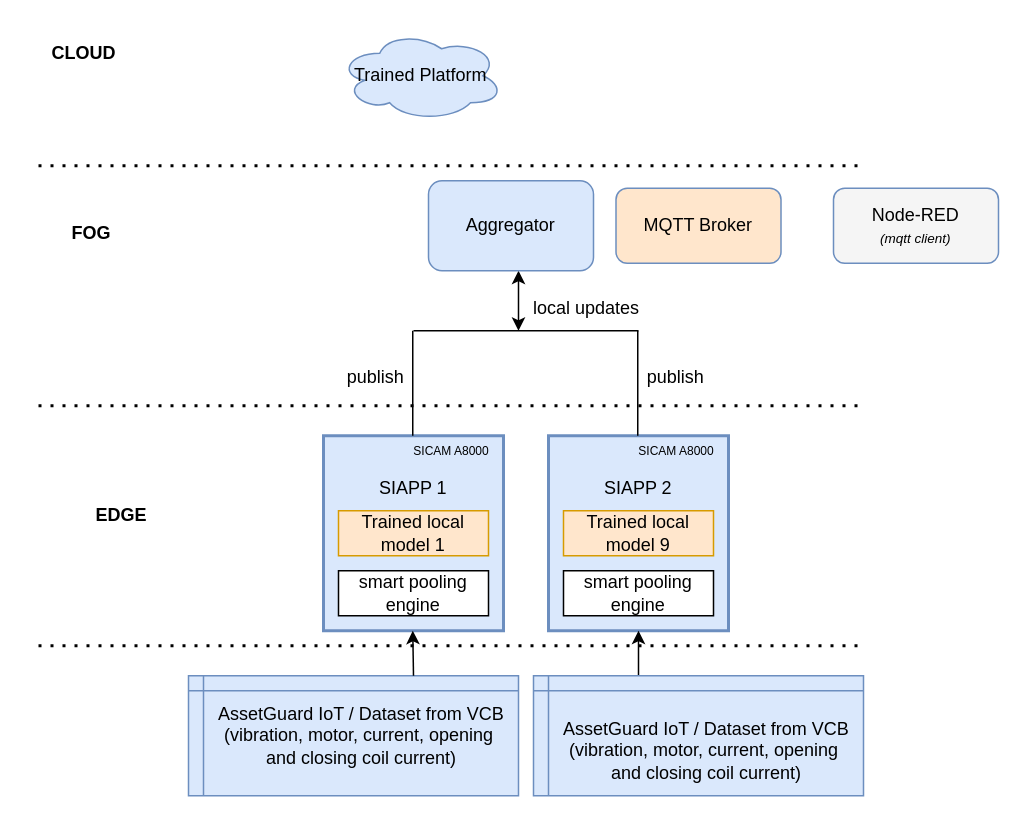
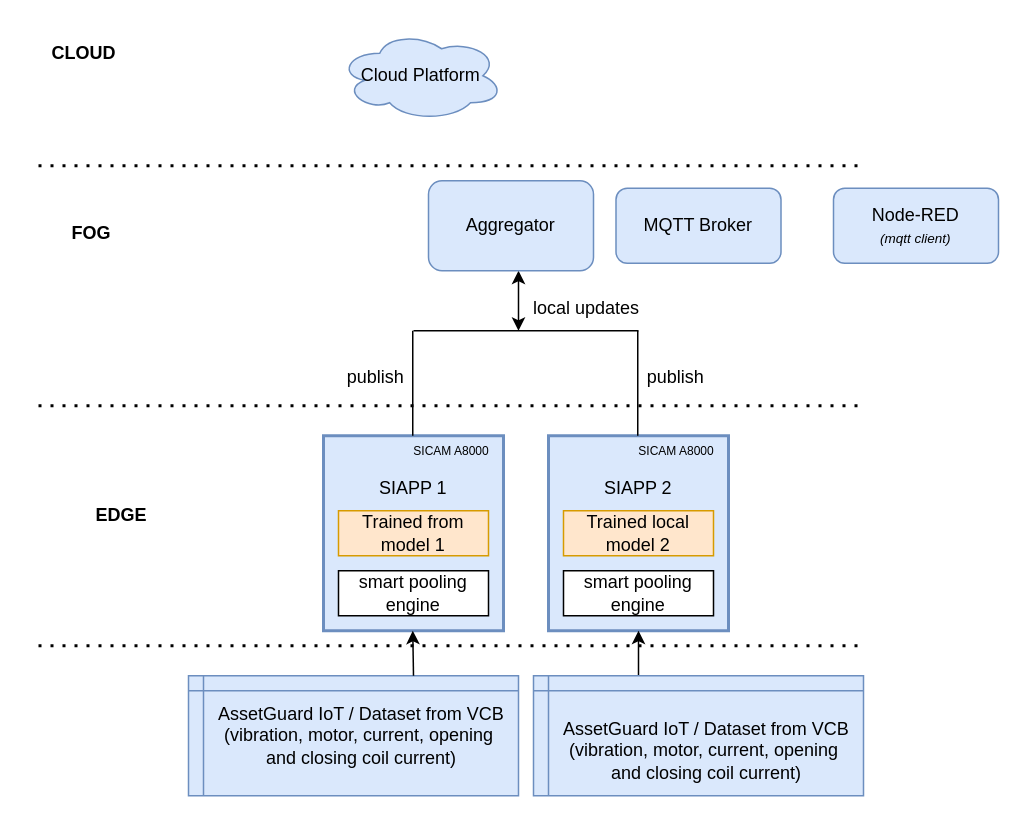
node "Trained Platform": label "Trained Platform" -> "Cloud Platform"
node "MQTT Broker": fillcolor #ffe6cc -> #dae8fc
node "Node-RED (mqtt client)": fillcolor #f5f5f5 -> #dae8fc
node "Trained local model 1": label "Trained local model 1" -> "Trained from model 1"
node "Trained local model 9": label "Trained local model 9" -> "Trained local model 2"
